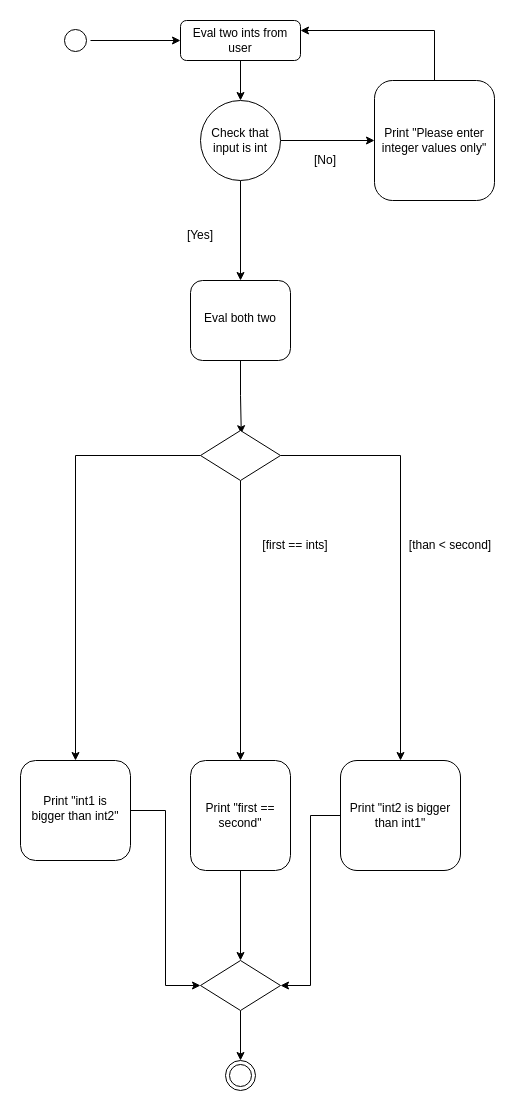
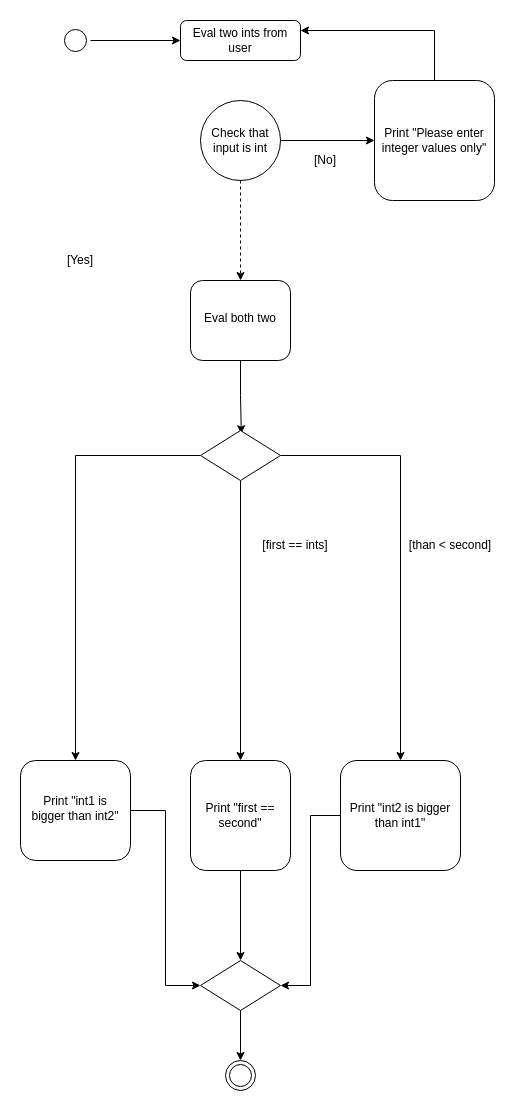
edge "Eval two ints from user" -> "Check that input is int": removed
edge "Check that input is int" -> "Eval both two": style solid -> dashed
node "[Yes]": moved (201, 236) -> (81, 261)
